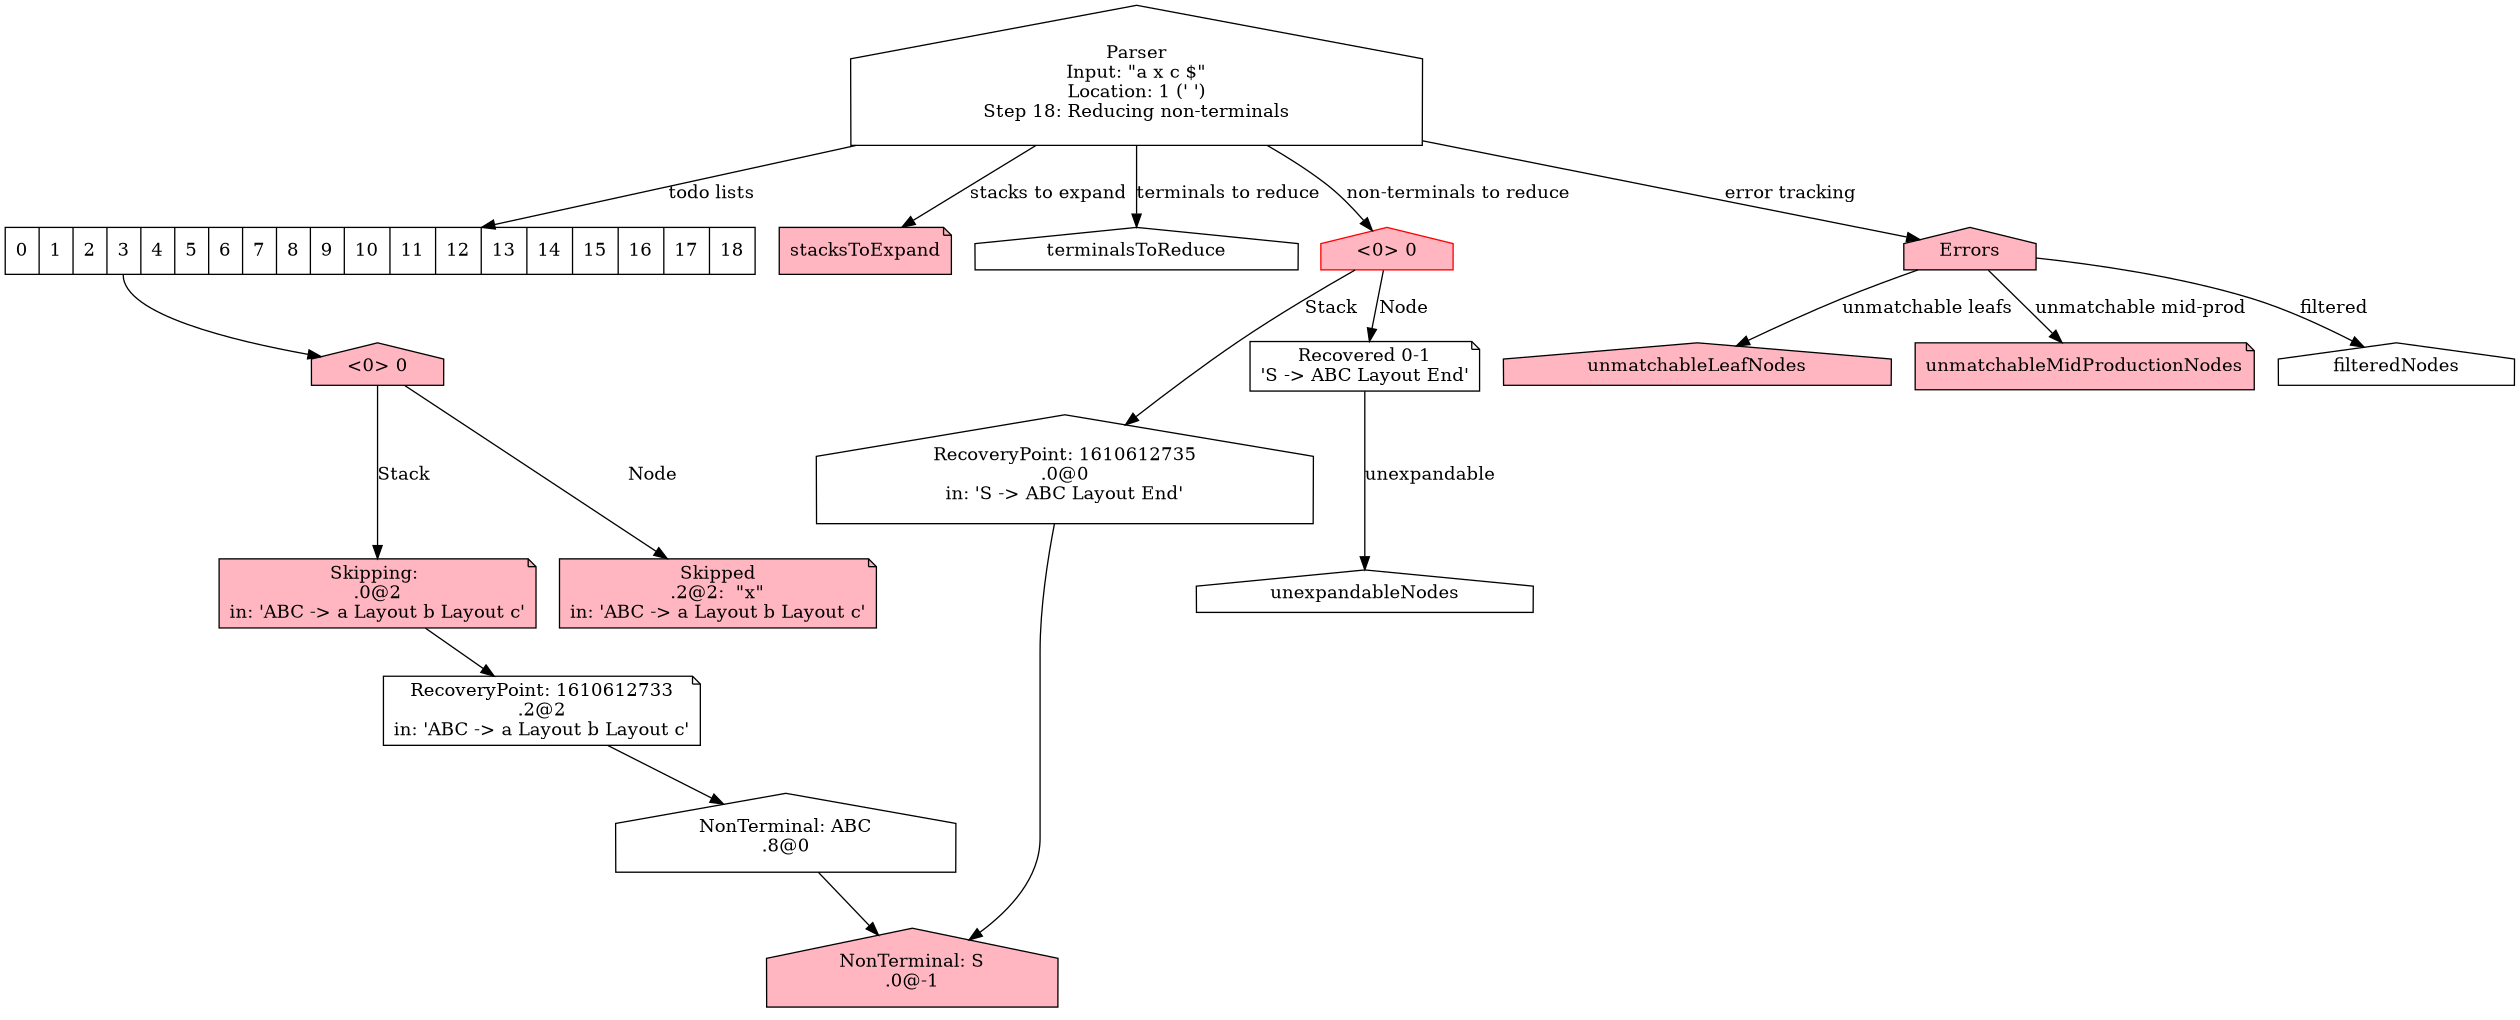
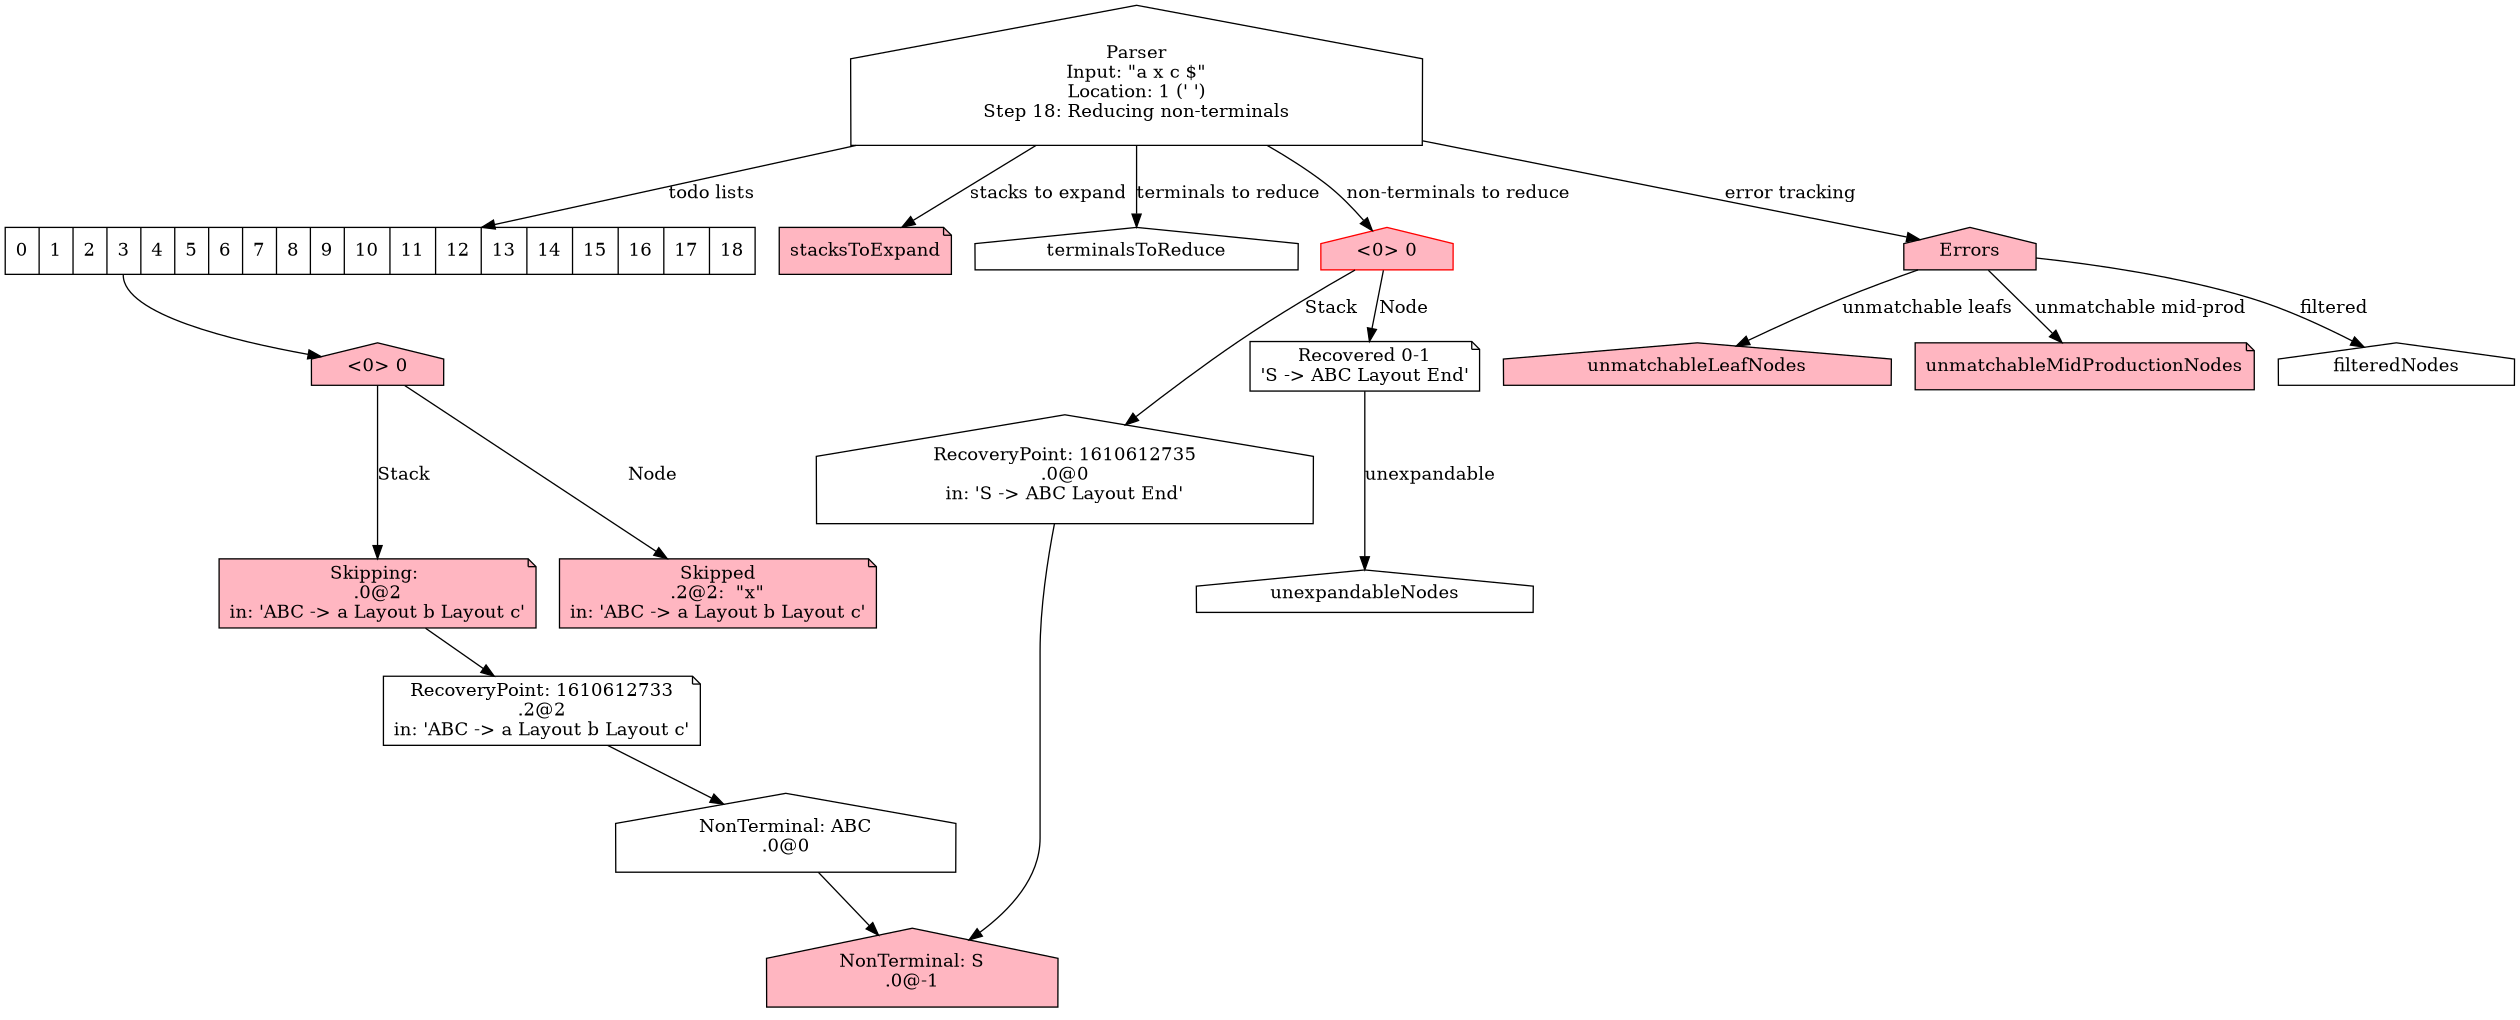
node "NonTerminal: ABC .8@0": label "NonTerminal: ABC .8@0" -> "NonTerminal: ABC .0@0"
